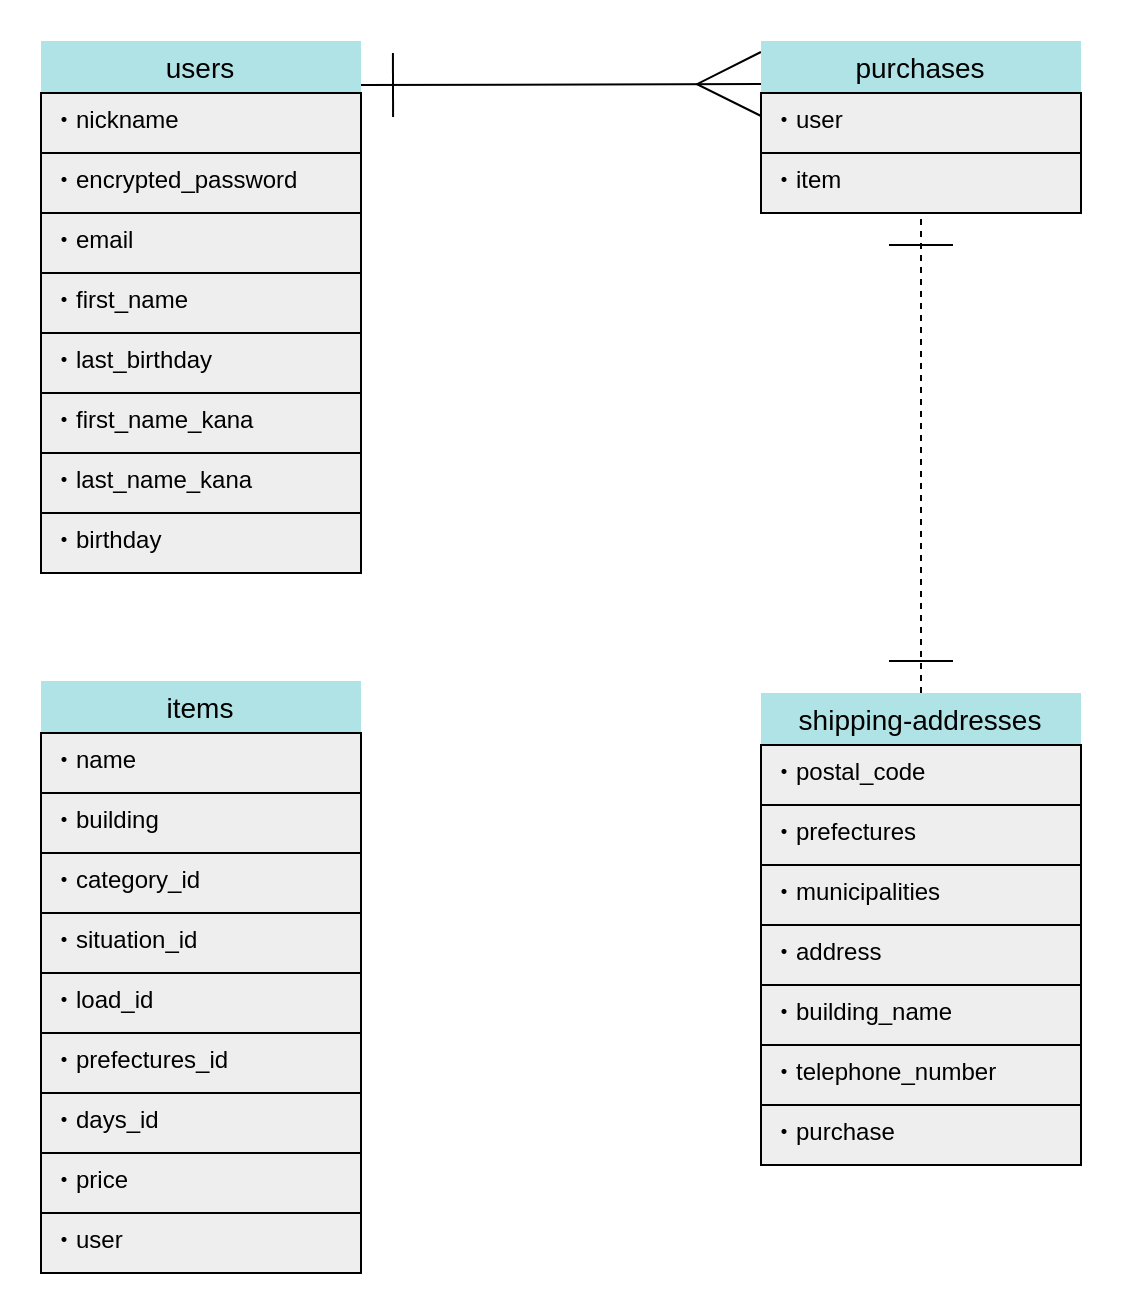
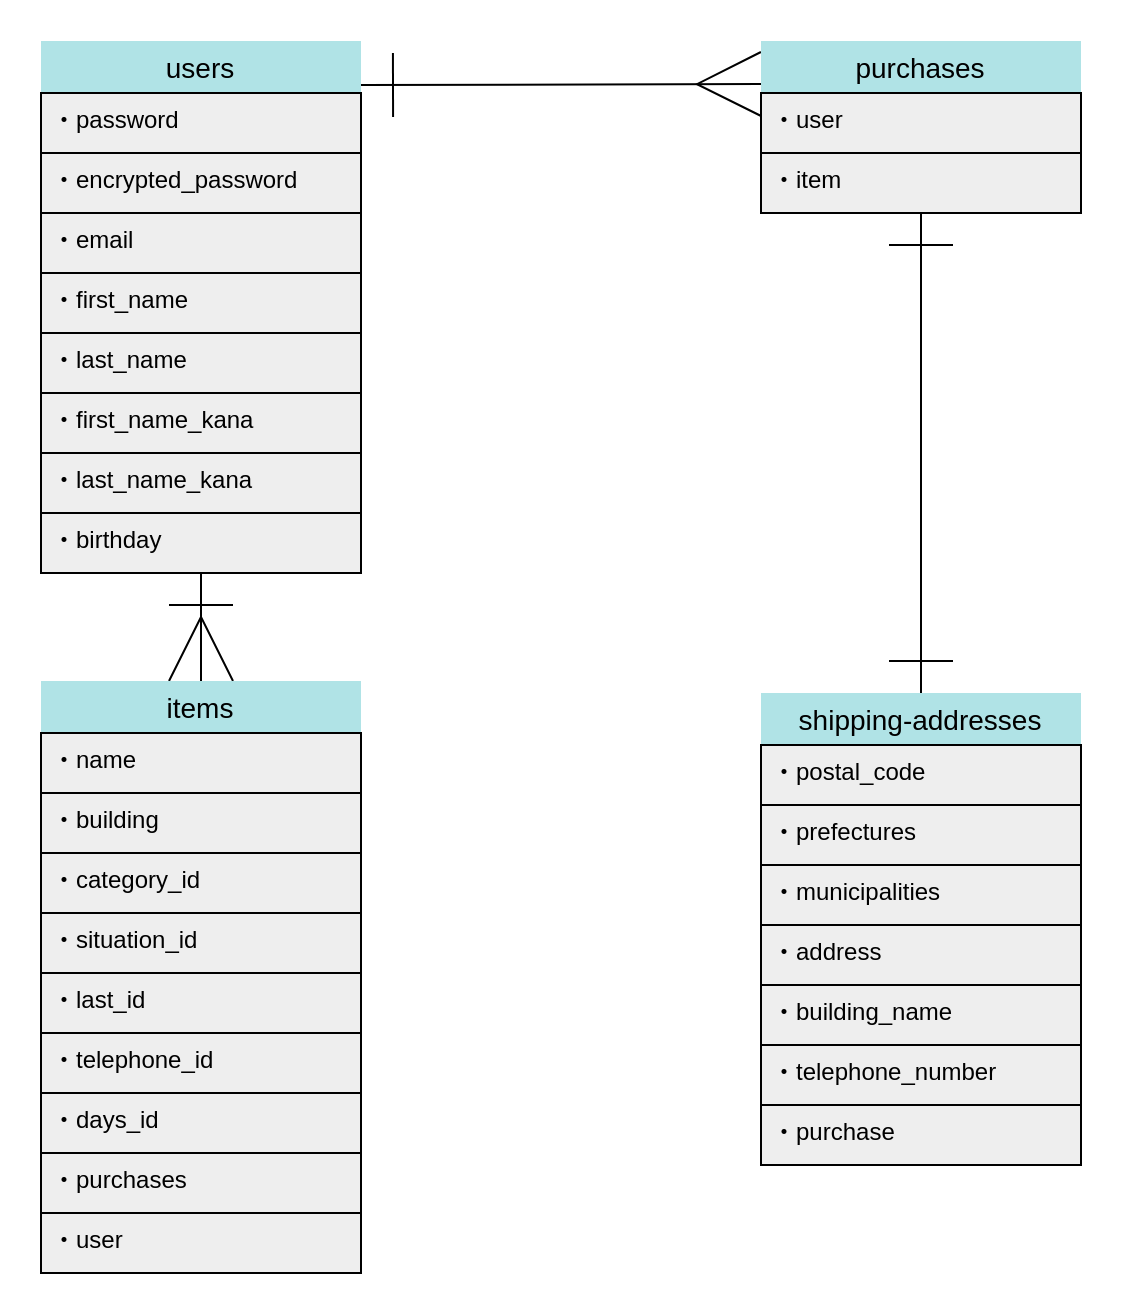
node "・nickname": label "・nickname" -> "・password"
node "・last_birthday": label "・last_birthday" -> "・last_name"
edge "・item" -- "shipping-addresses": style dashed -> solid
edge "・birthday" -- "items": added
node "・load_id": label "・load_id" -> "・last_id"
node "・prefectures_id": label "・prefectures_id" -> "・telephone_id"
node "・price": label "・price" -> "・purchases"
